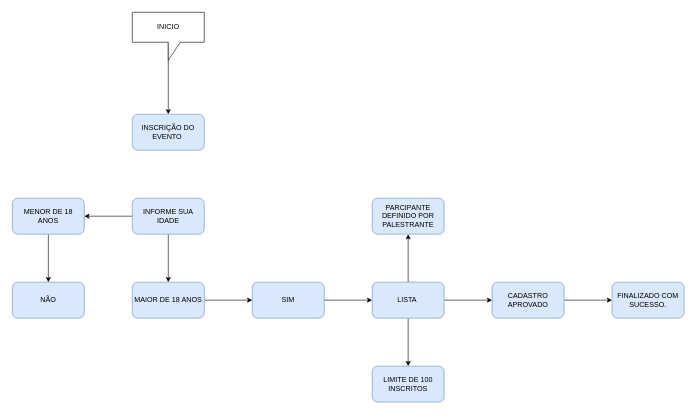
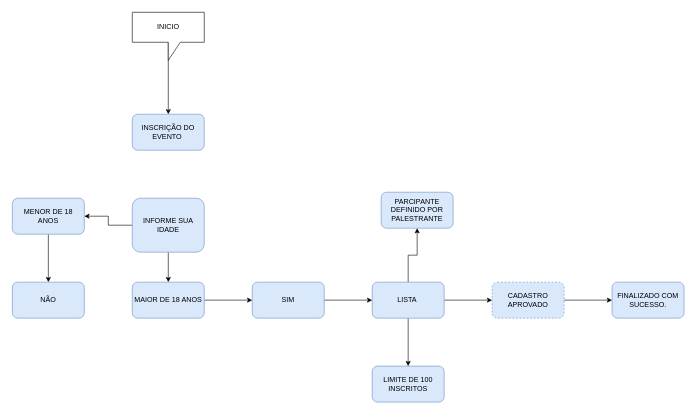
node "INFORME SUA IDADE": size 72x36 -> 72x54
node "PARCIPANTE DEFINIDO POR PALESTRANTE": moved (408, 216) -> (417, 210)
node "CADASTRO APROVADO": style solid -> dashed
